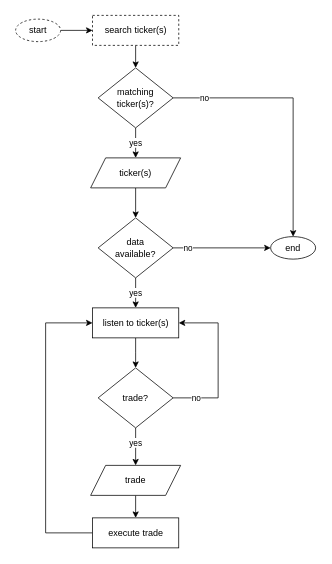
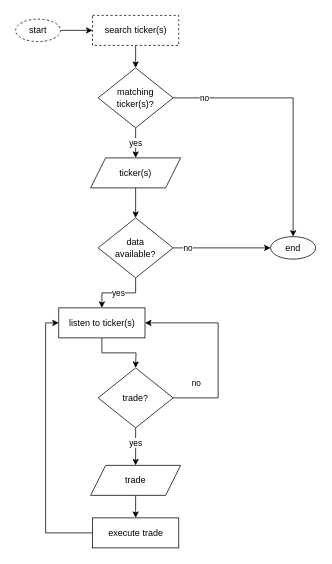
node "listen to ticker(s)": moved (135, 323) -> (102, 323)
